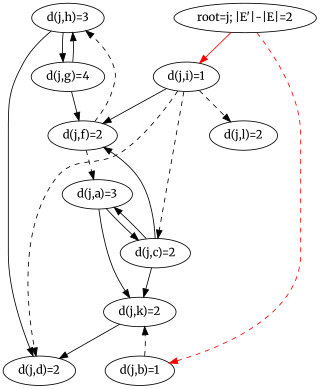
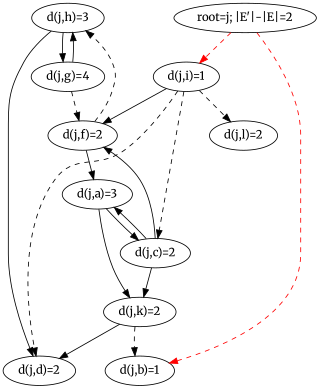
edge "root=j; |E'|-|E|=2" -> "d(j,i)=1": style solid -> dashed
edge "d(j,g)=4" -> "d(j,f)=2": style solid -> dashed
edge "d(j,f)=2" -> "d(j,a)=3": style dashed -> solid
edge "d(j,b)=1" -> "d(j,k)=2": reversed
